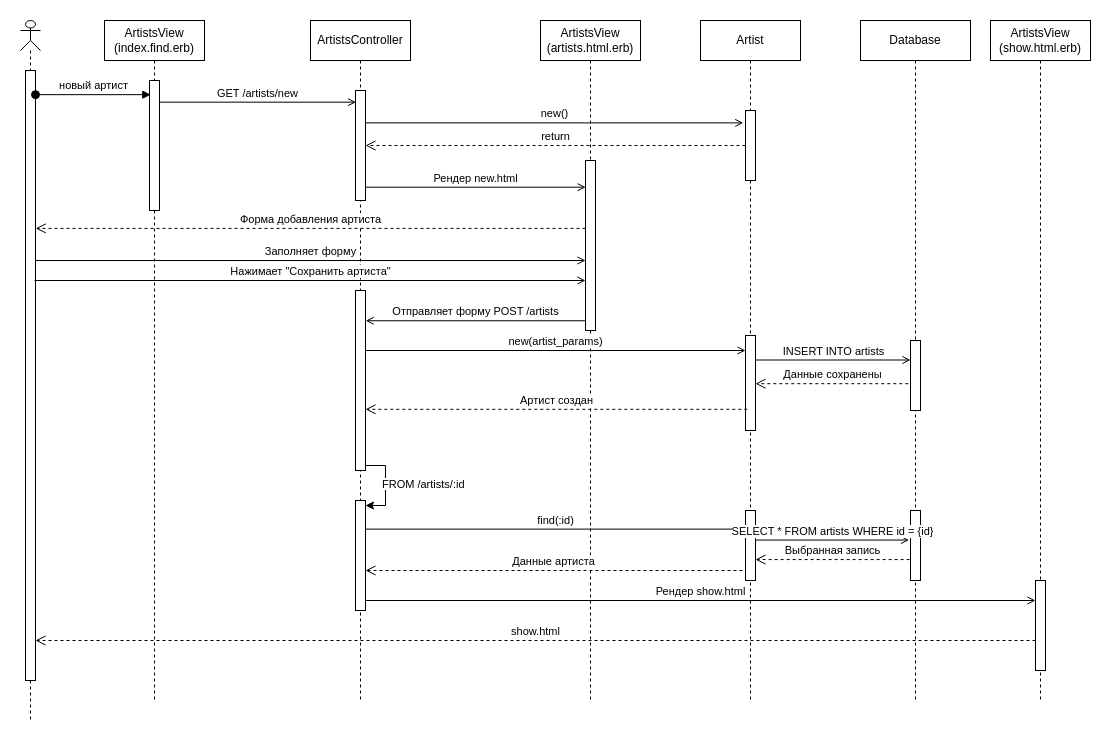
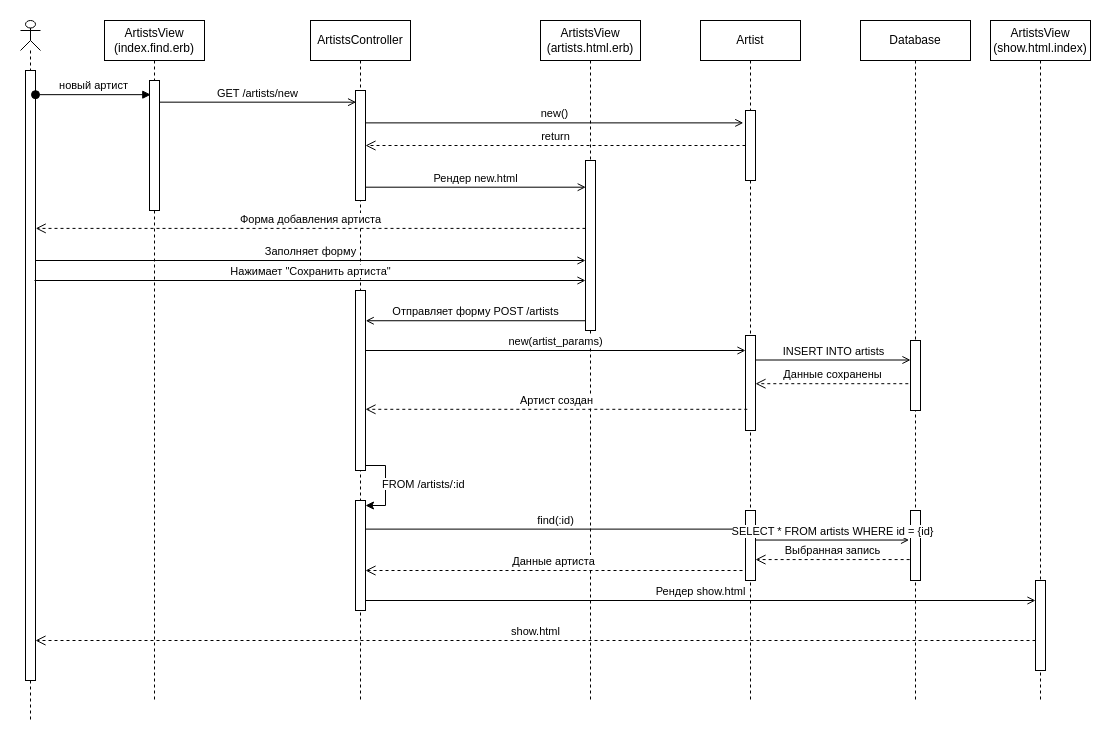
node "ArtistsView (show.html.erb)": label "ArtistsView (show.html.erb)" -> "ArtistsView (show.html.index)"
